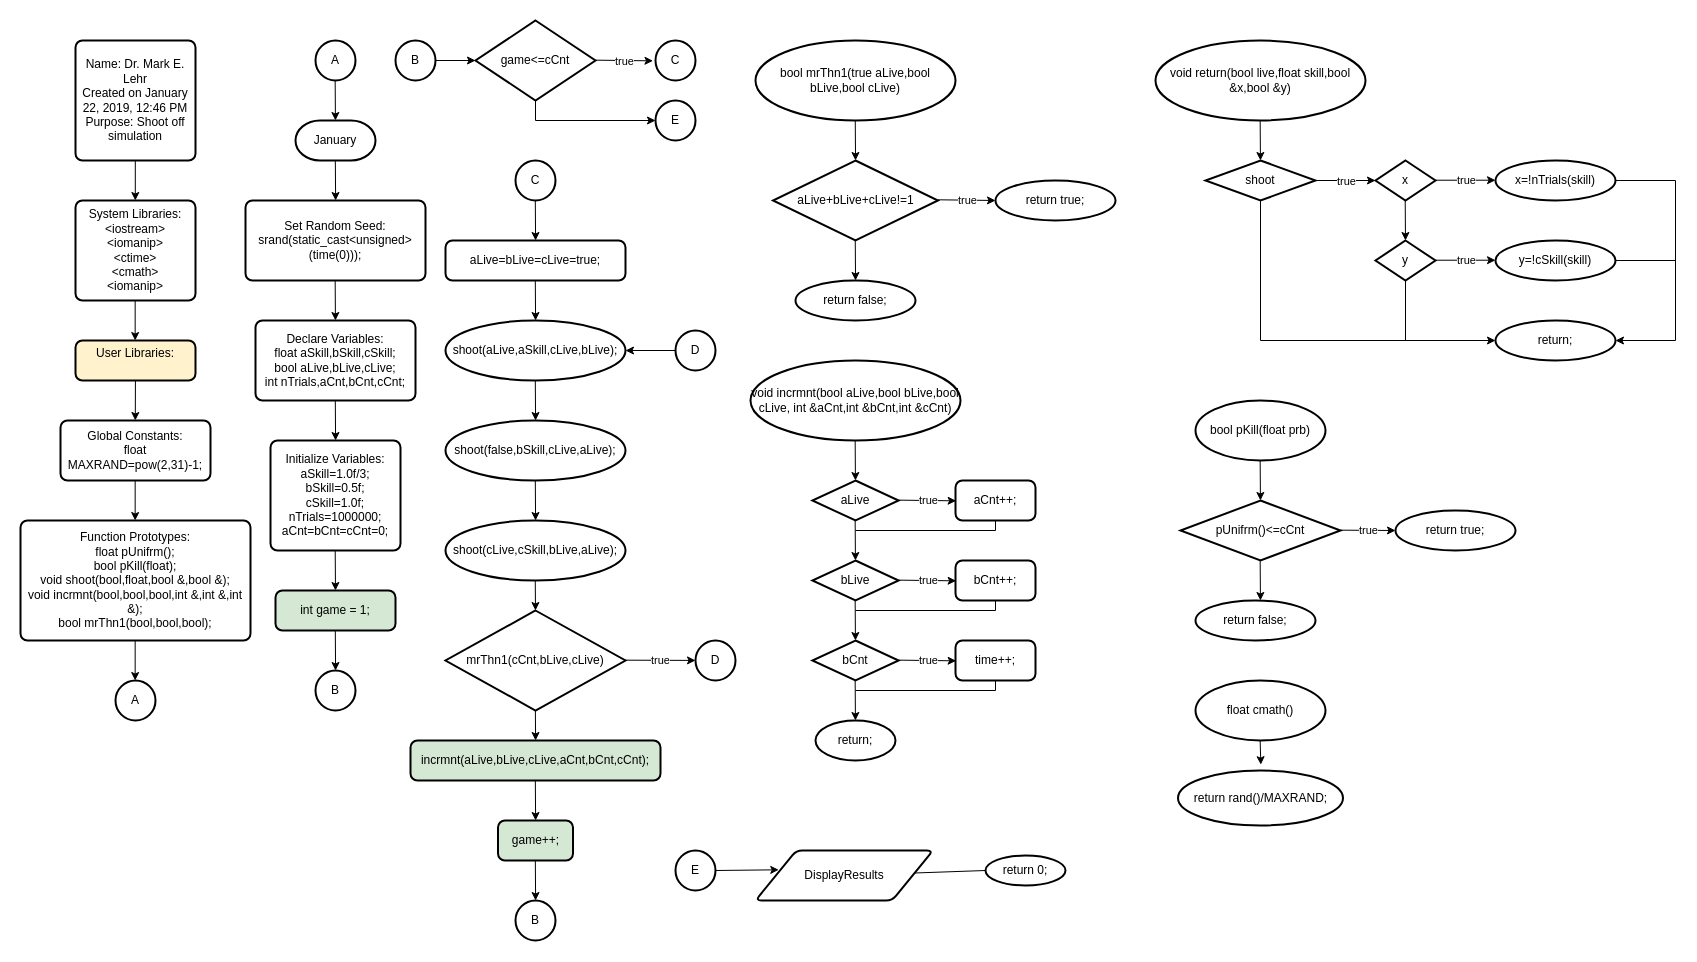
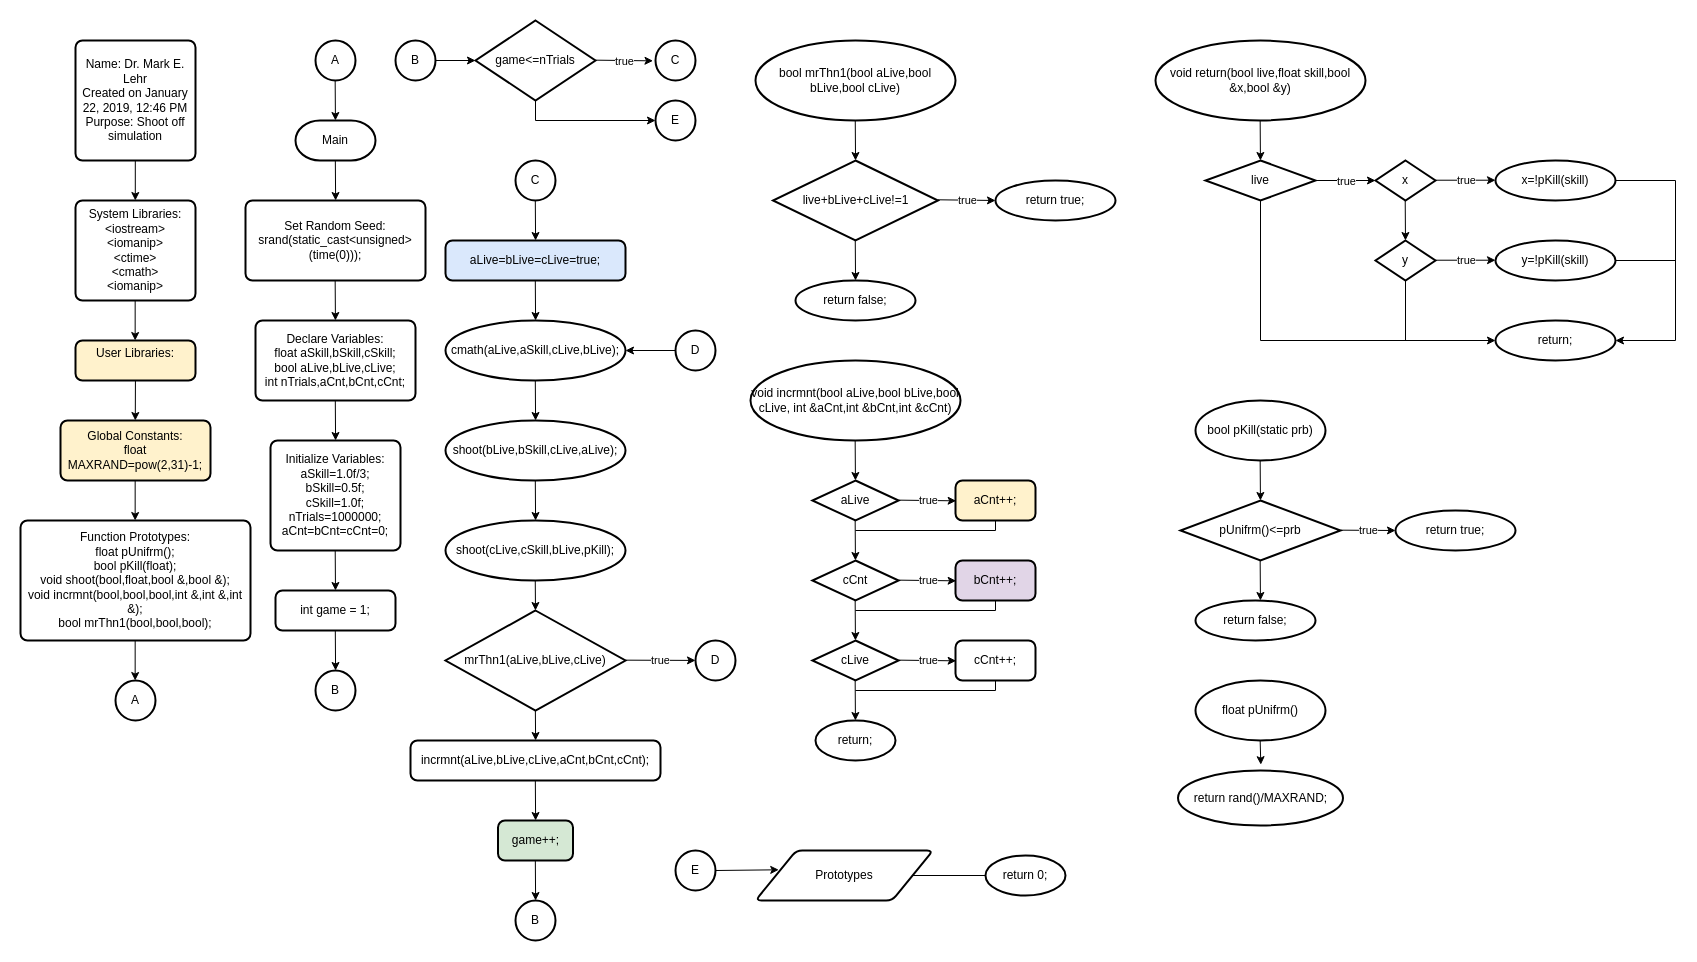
node "game<=cCnt": label "game<=cCnt" -> "game<=nTrials"
node "bool mrThn1(true aLive,bool bLive,bool cLive)": label "bool mrThn1(true aLive,bool bLive,bool cLive)" -> "bool mrThn1(bool aLive,bool bLive,bool cLive)"
node "January": label "January" -> "Main"
node "shoot": label "shoot" -> "live"
node "x=!nTrials(skill)": label "x=!nTrials(skill)" -> "x=!pKill(skill)"
node "aLive+bLive+cLive!=1": label "aLive+bLive+cLive!=1" -> "live+bLive+cLive!=1"
node "aLive=bLive=cLive=true;": fillcolor #ffffff -> #dae8fc
node "y=!cSkill(skill)": label "y=!cSkill(skill)" -> "y=!pKill(skill)"
node "shoot(aLive,aSkill,cLive,bLive);": label "shoot(aLive,aSkill,cLive,bLive);" -> "cmath(aLive,aSkill,cLive,bLive);"
node "bool pKill(float prb)": label "bool pKill(float prb)" -> "bool pKill(static prb)"
node "Global Constants: float MAXRAND=pow(2,31)-1;": fillcolor #ffffff -> #fff2cc
node "shoot(false,bSkill,cLive,aLive);": label "shoot(false,bSkill,cLive,aLive);" -> "shoot(bLive,bSkill,cLive,aLive);"
node "aCnt++;": fillcolor #ffffff -> #fff2cc
node "pUnifrm()<=cCnt": label "pUnifrm()<=cCnt" -> "pUnifrm()<=prb"
node "shoot(cLive,cSkill,bLive,aLive);": label "shoot(cLive,cSkill,bLive,aLive);" -> "shoot(cLive,cSkill,bLive,pKill);"
node "bLive": label "bLive" -> "cCnt"
node "bCnt++;": fillcolor #ffffff -> #e1d5e7
node "int game = 1;": fillcolor #d5e8d4 -> #ffffff
node "mrThn1(cCnt,bLive,cLive)": label "mrThn1(cCnt,bLive,cLive)" -> "mrThn1(aLive,bLive,cLive)"
node "bCnt": label "bCnt" -> "cLive"
node "time++;": label "time++;" -> "cCnt++;"
node "float cmath()": label "float cmath()" -> "float pUnifrm()"
node "incrmnt(aLive,bLive,cLive,aCnt,bCnt,cCnt);": fillcolor #d5e8d4 -> #ffffff
node "return 0;": size 80x30 -> 80x40
node "DisplayResults": label "DisplayResults" -> "Prototypes"
